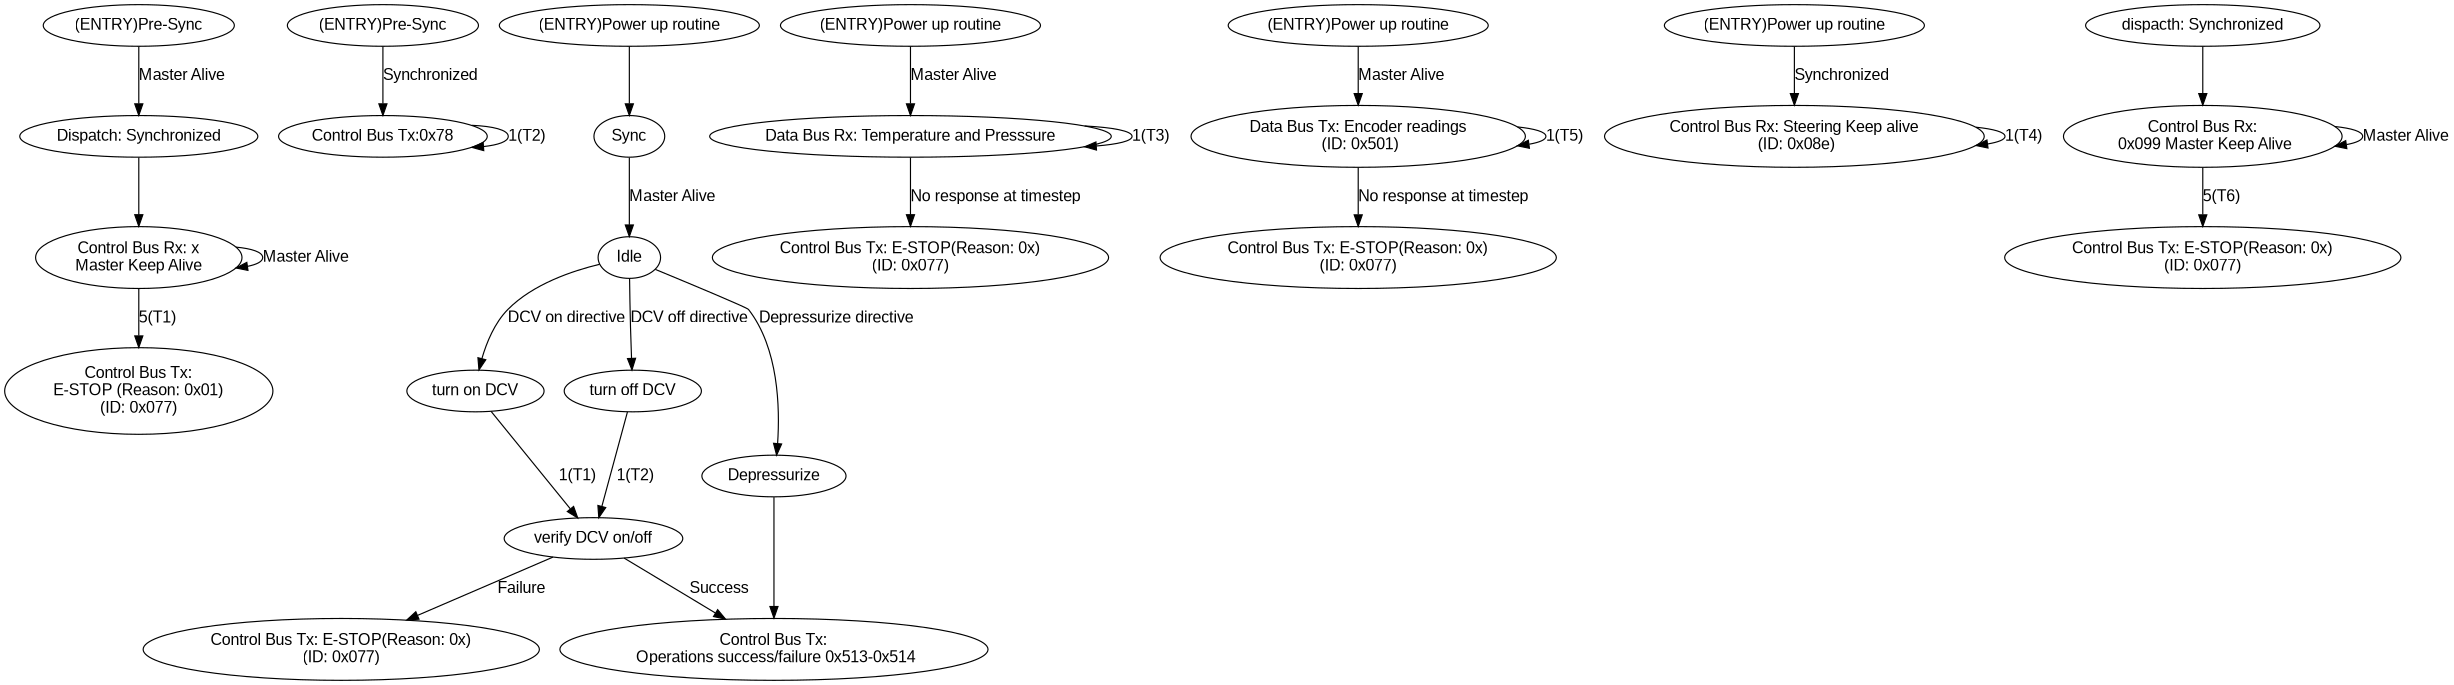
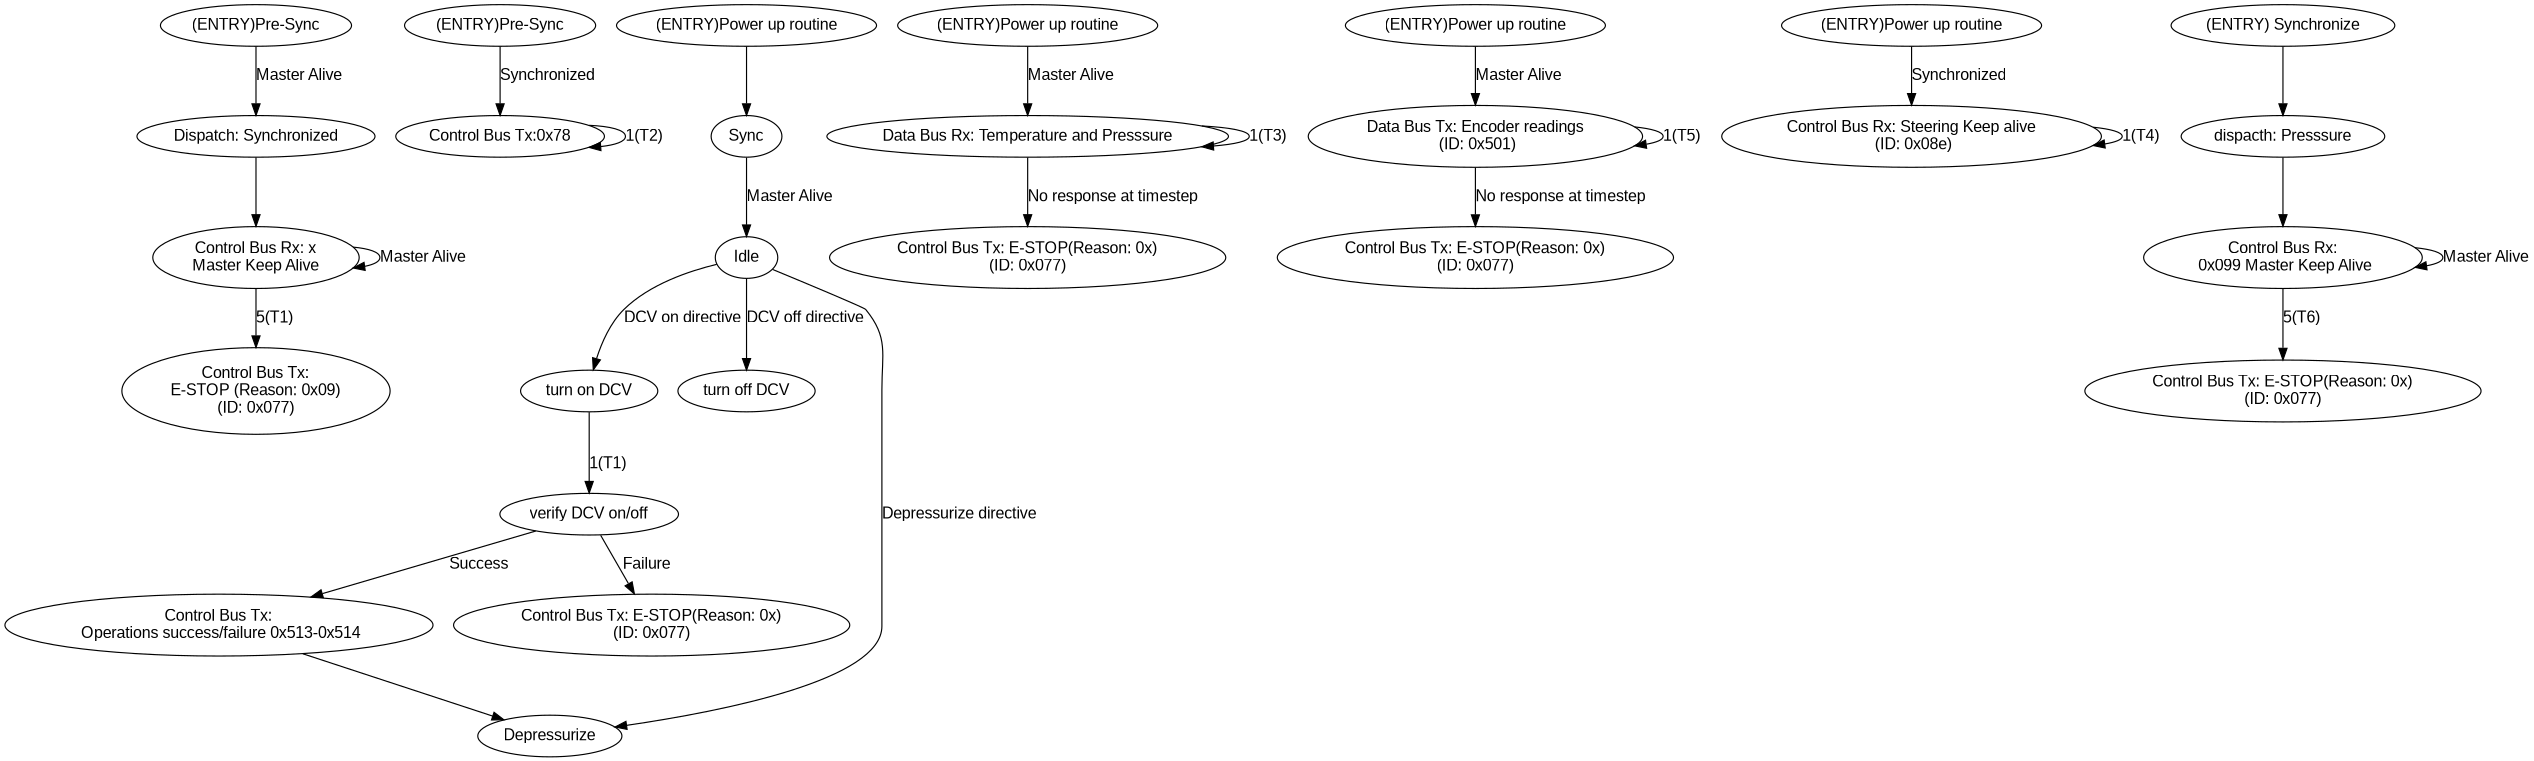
node "dispacth: Synchronized": label "dispacth: Synchronized" -> "dispacth: Presssure"
node "(ENTRY) Synchronize": added
node "Control Bus Tx: E-STOP (Reason: 0x01) (ID: 0x077)": label "Control Bus Tx: E-STOP (Reason: 0x01) (ID: 0x077)" -> "Control Bus Tx: E-STOP (Reason: 0x09) (ID: 0x077)"
edge "turn off DCV" -> "verify DCV on/off": removed, label "1(T2)"
edge "Depressurize" -> "Control Bus Tx: Operations success/failure 0x513-0x514": reversed
